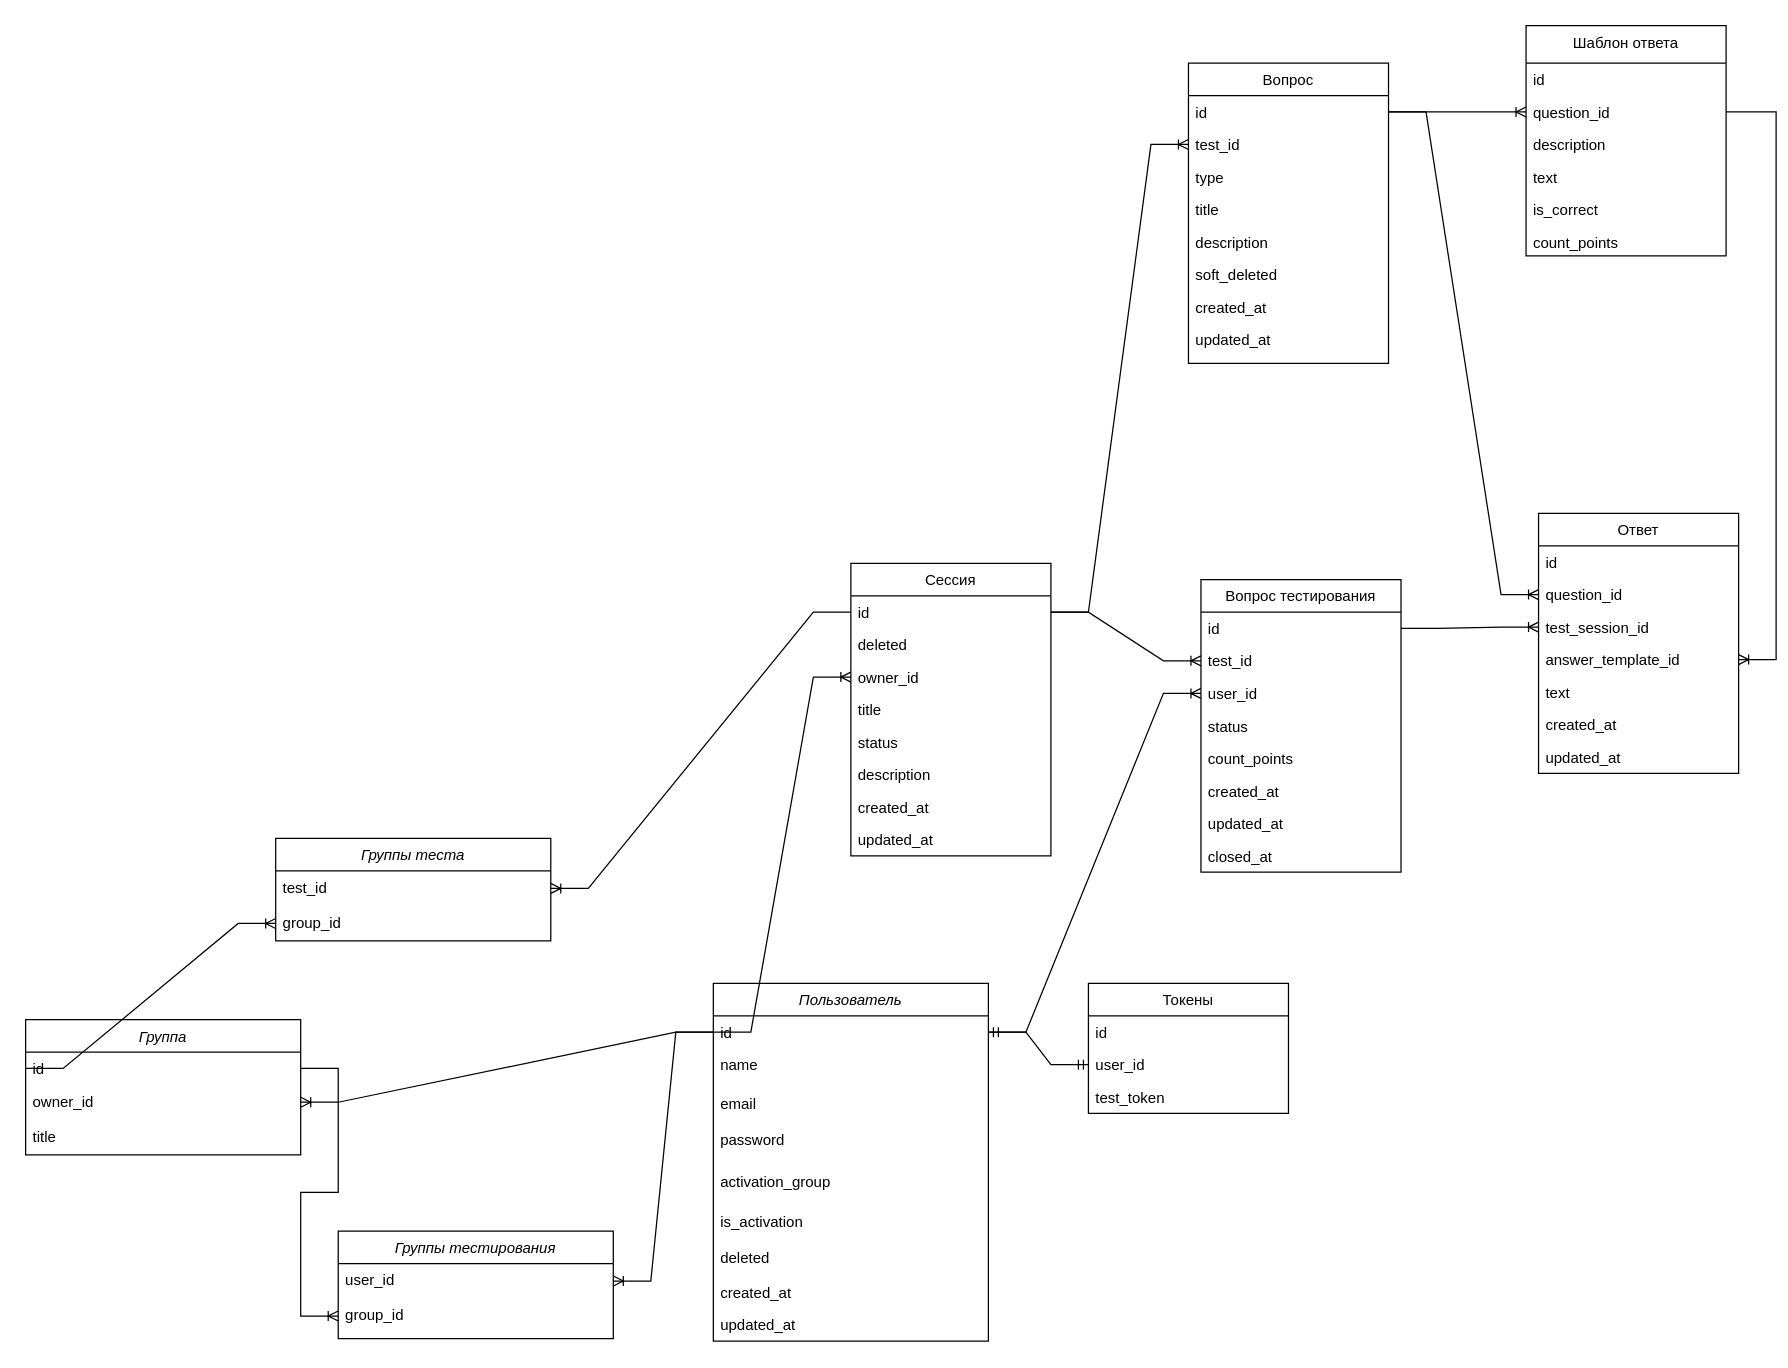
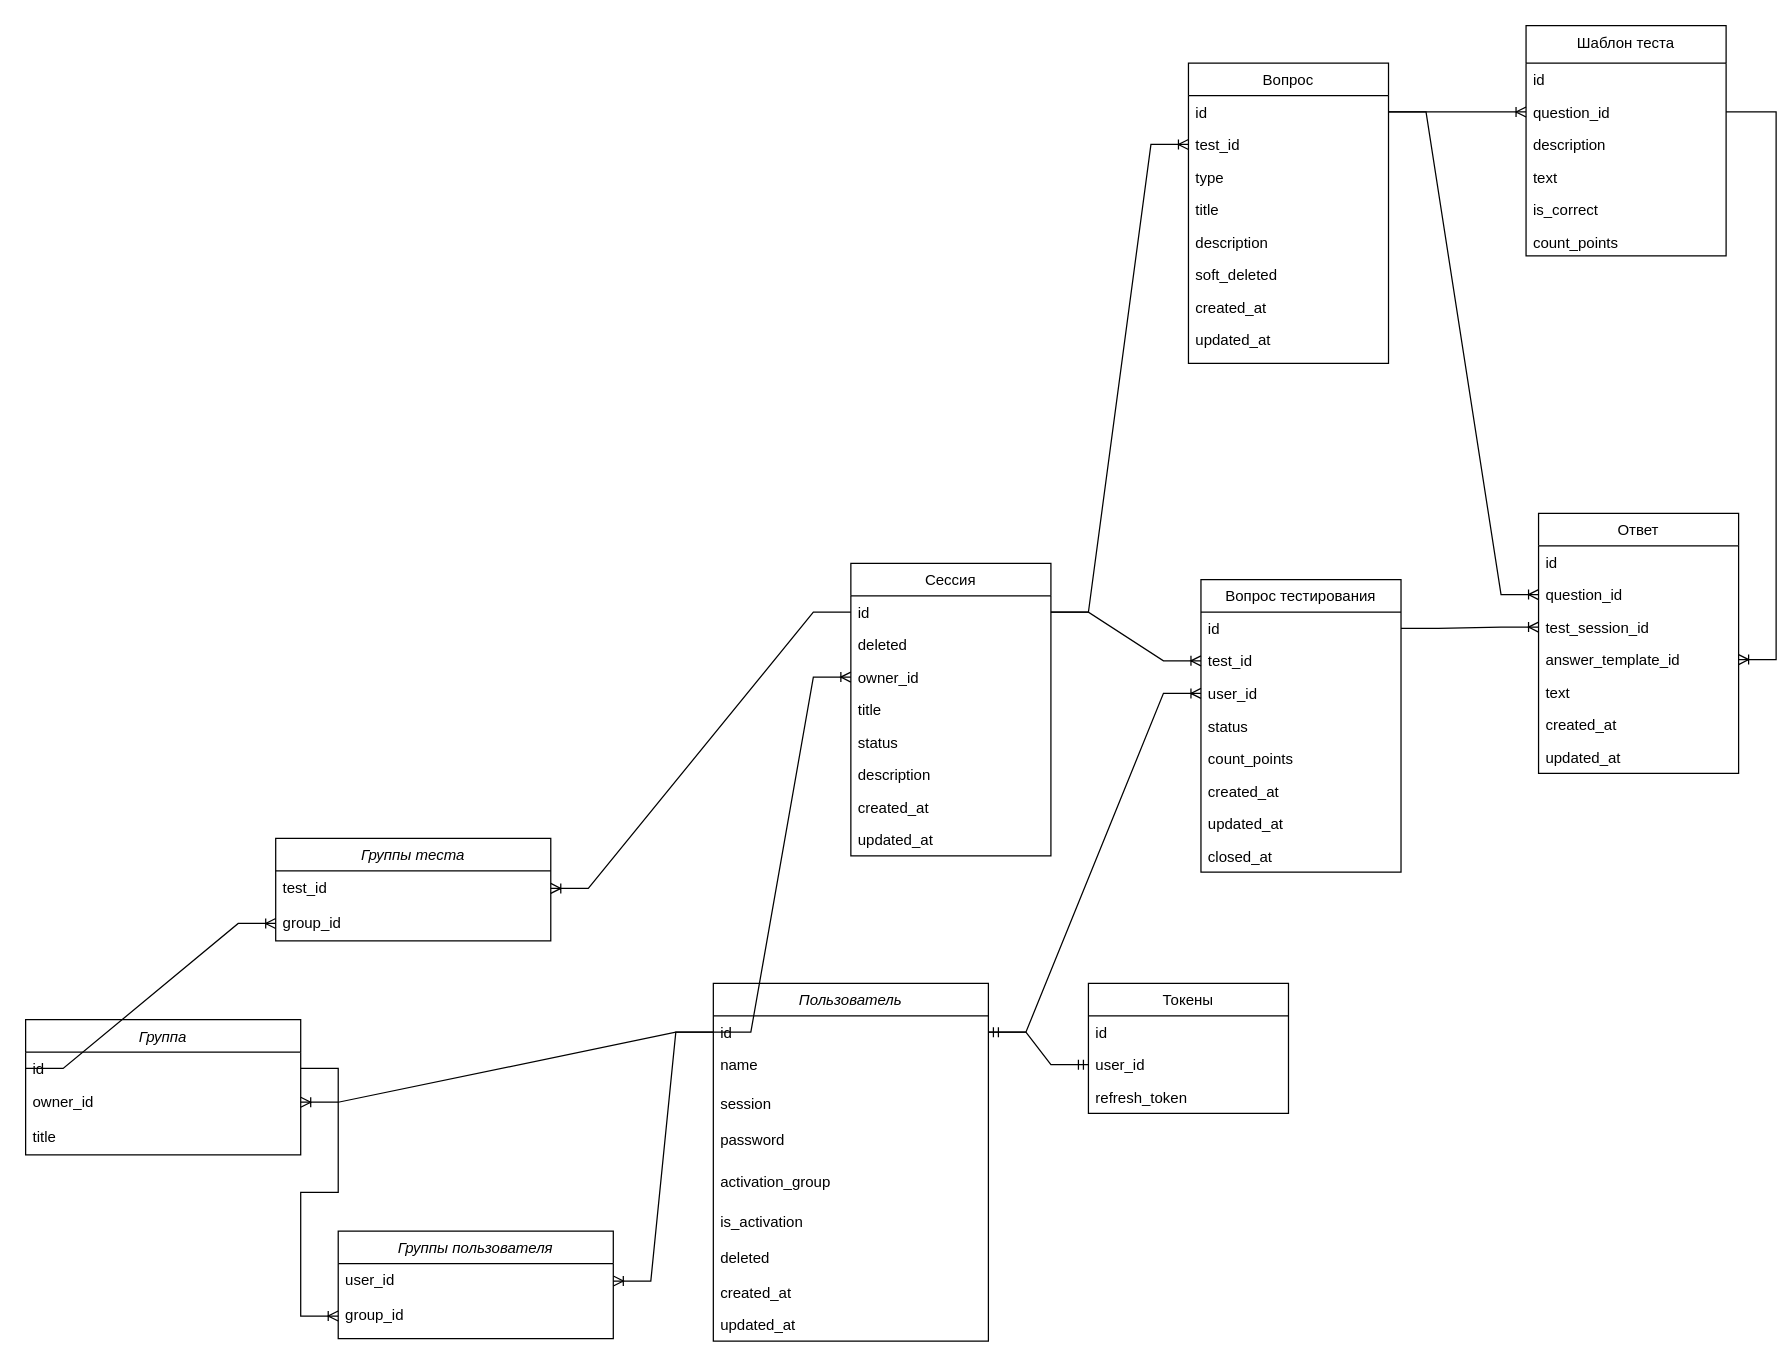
node "Шаблон ответа": label "Шаблон ответа" -> "Шаблон теста"
node "test_token": label "test_token" -> "refresh_token"
node "email": label "email" -> "session"
node "Группы тестирования": label "Группы тестирования" -> "Группы пользователя"
